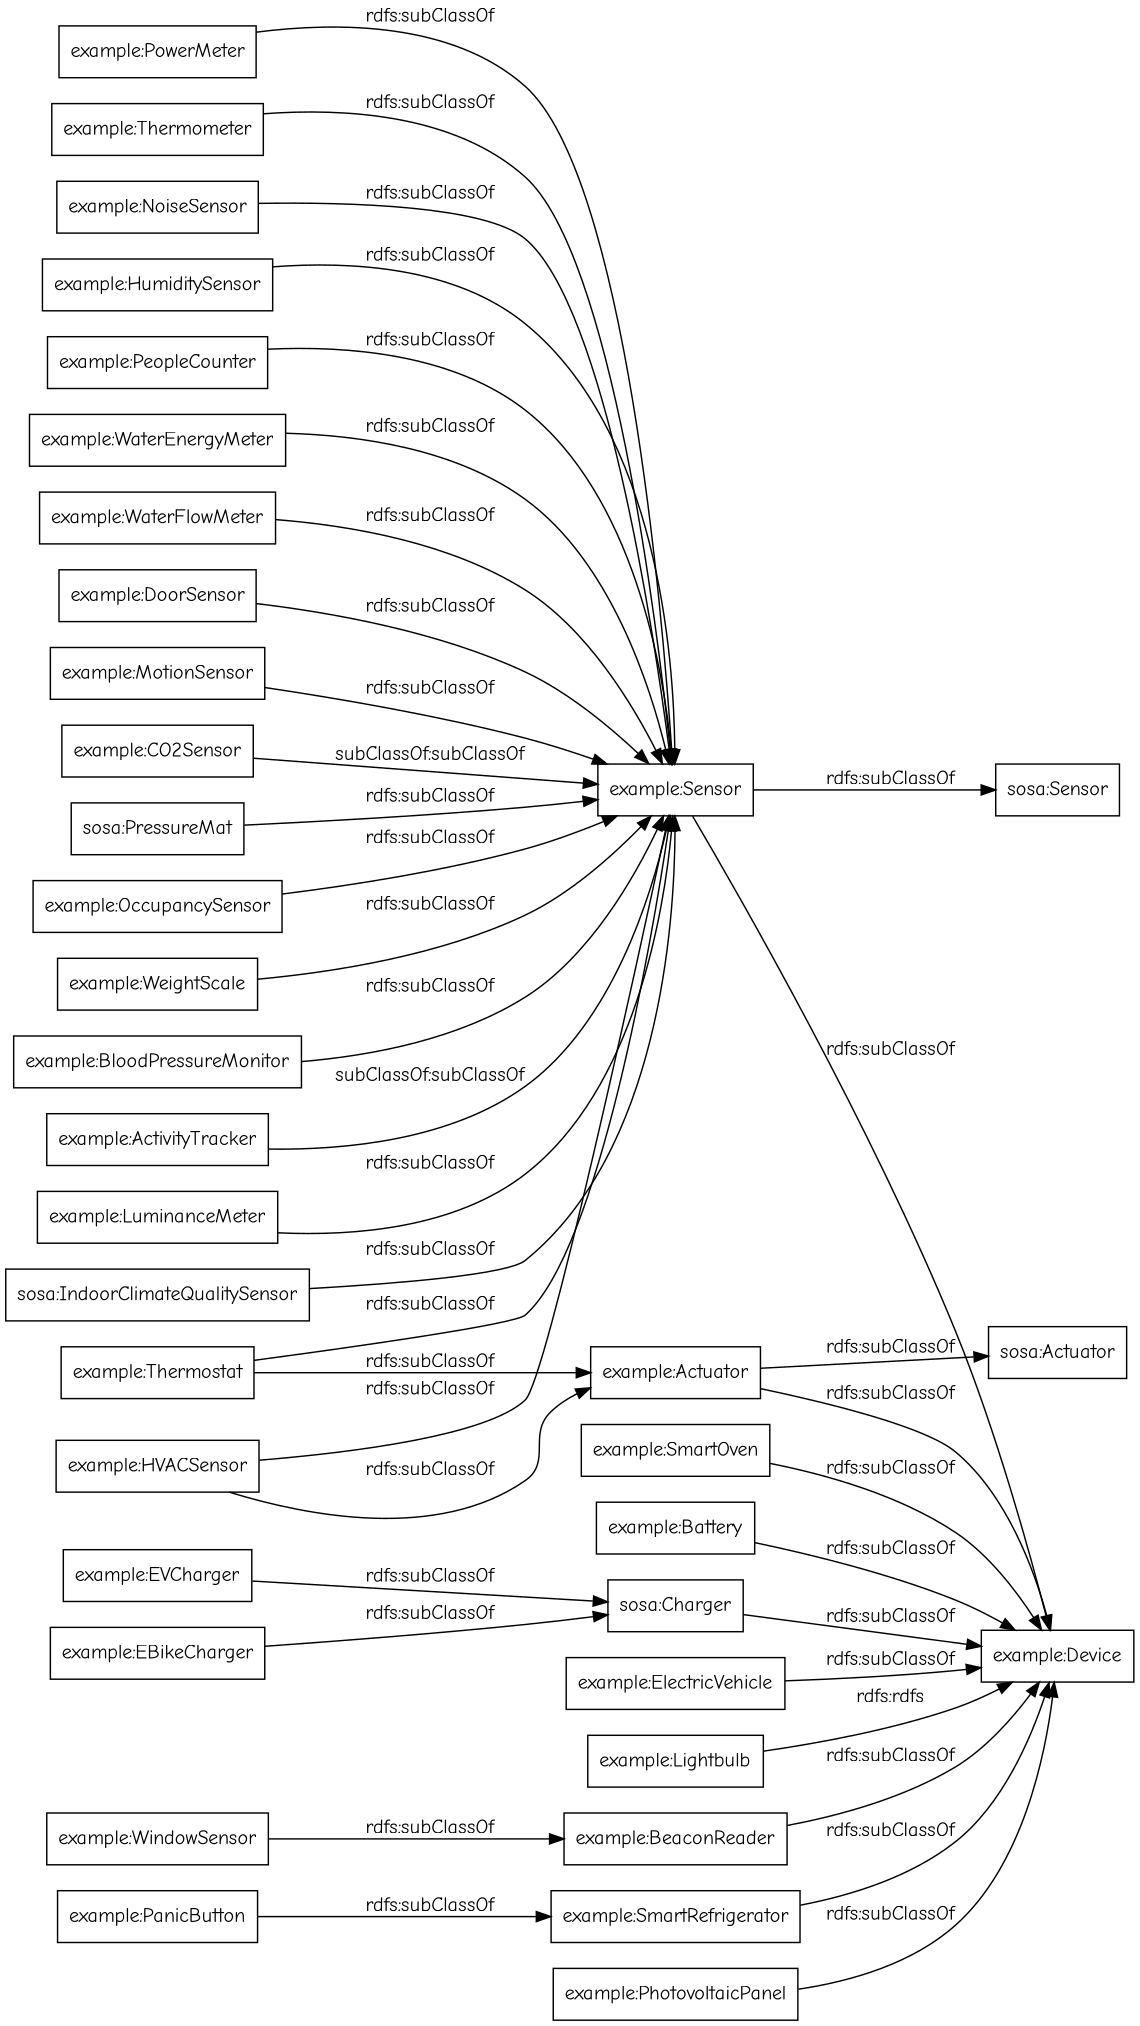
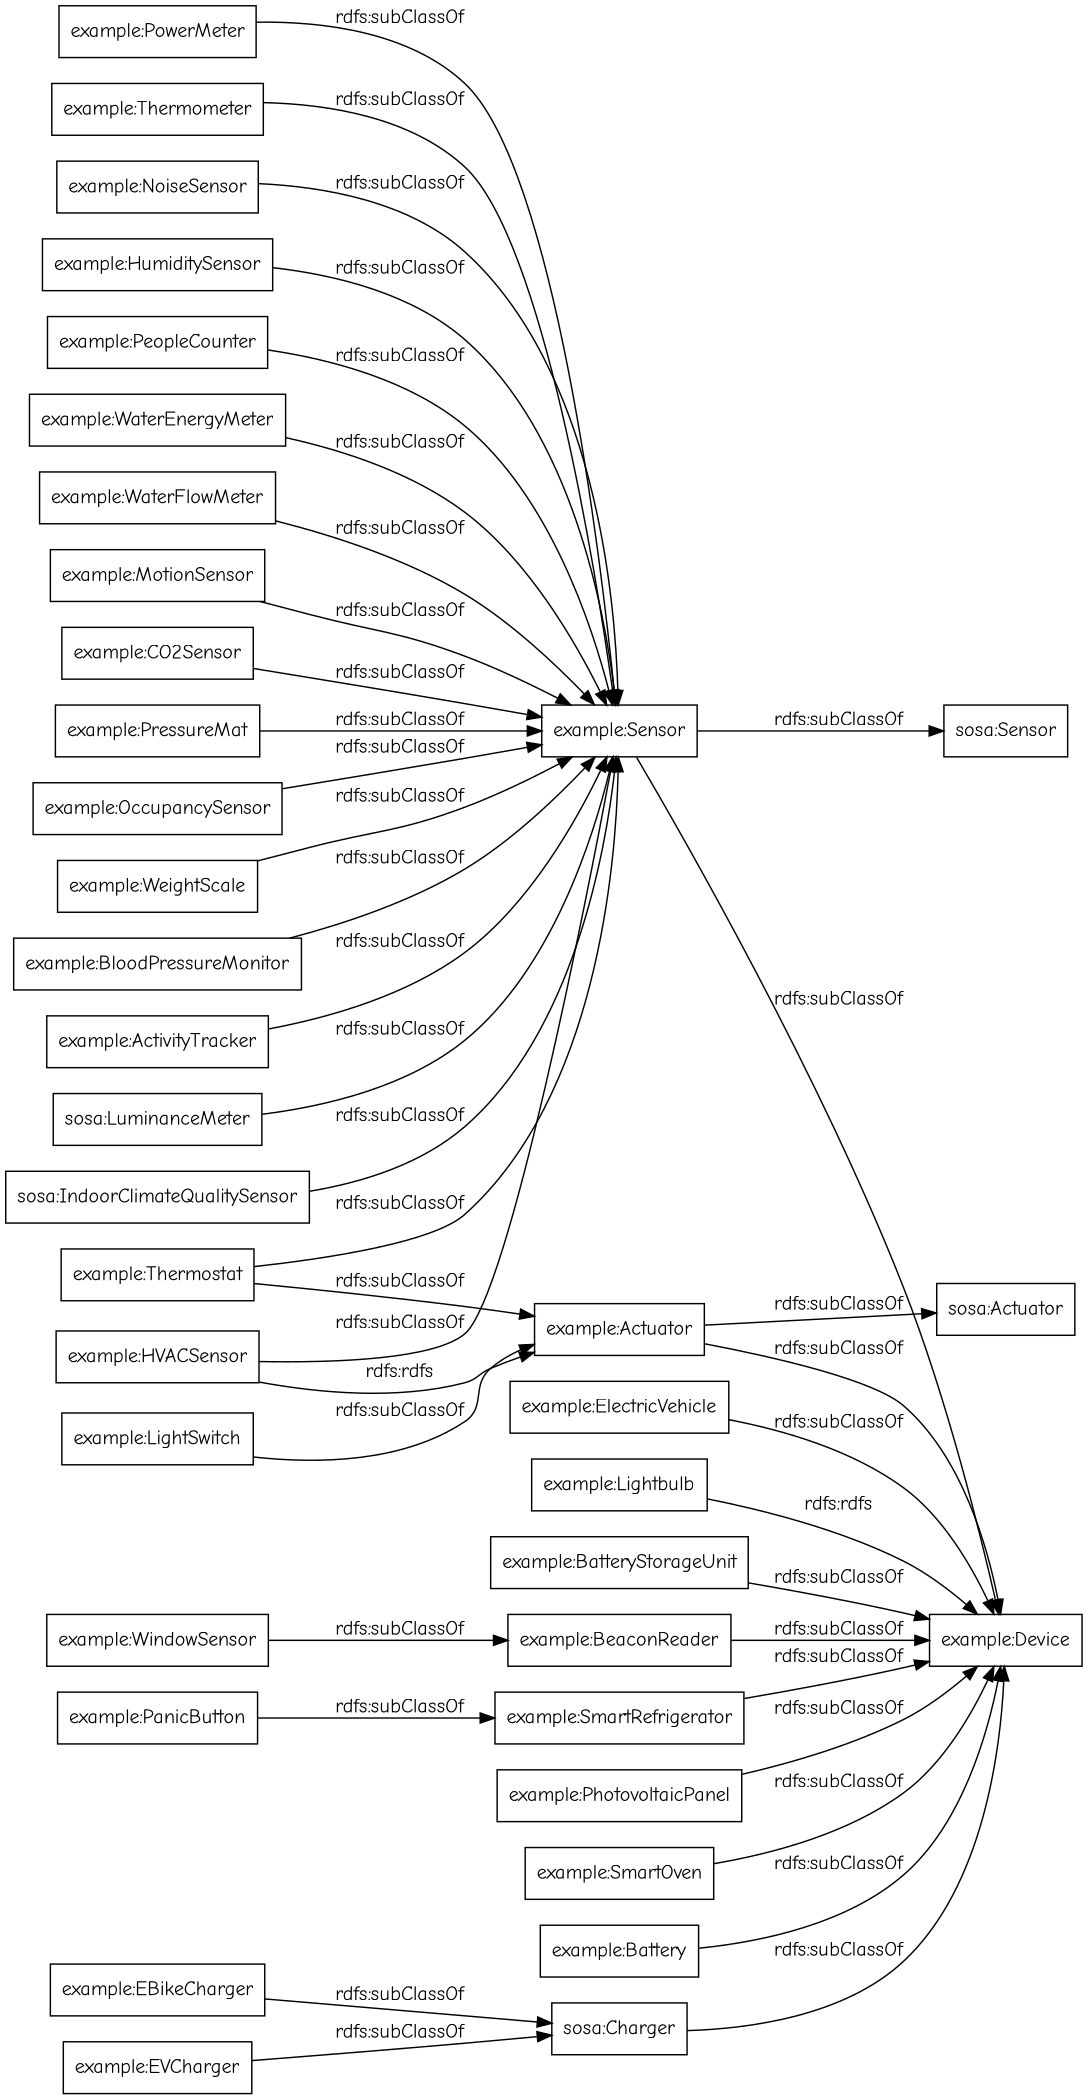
node "example:DoorSensor": removed
edge "example:CO2Sensor" -> "example:Sensor": label "subClassOf:subClassOf" -> "rdfs:subClassOf"
node "sosa:PressureMat": label "sosa:PressureMat" -> "example:PressureMat"
edge "example:ActivityTracker" -> "example:Sensor": label "subClassOf:subClassOf" -> "rdfs:subClassOf"
node "example:LuminanceMeter": label "example:LuminanceMeter" -> "sosa:LuminanceMeter"
node "example:LightSwitch": added
edge "example:HVACSensor" -> "example:Actuator": label "rdfs:subClassOf" -> "rdfs:rdfs"
node "example:BatteryStorageUnit": added
